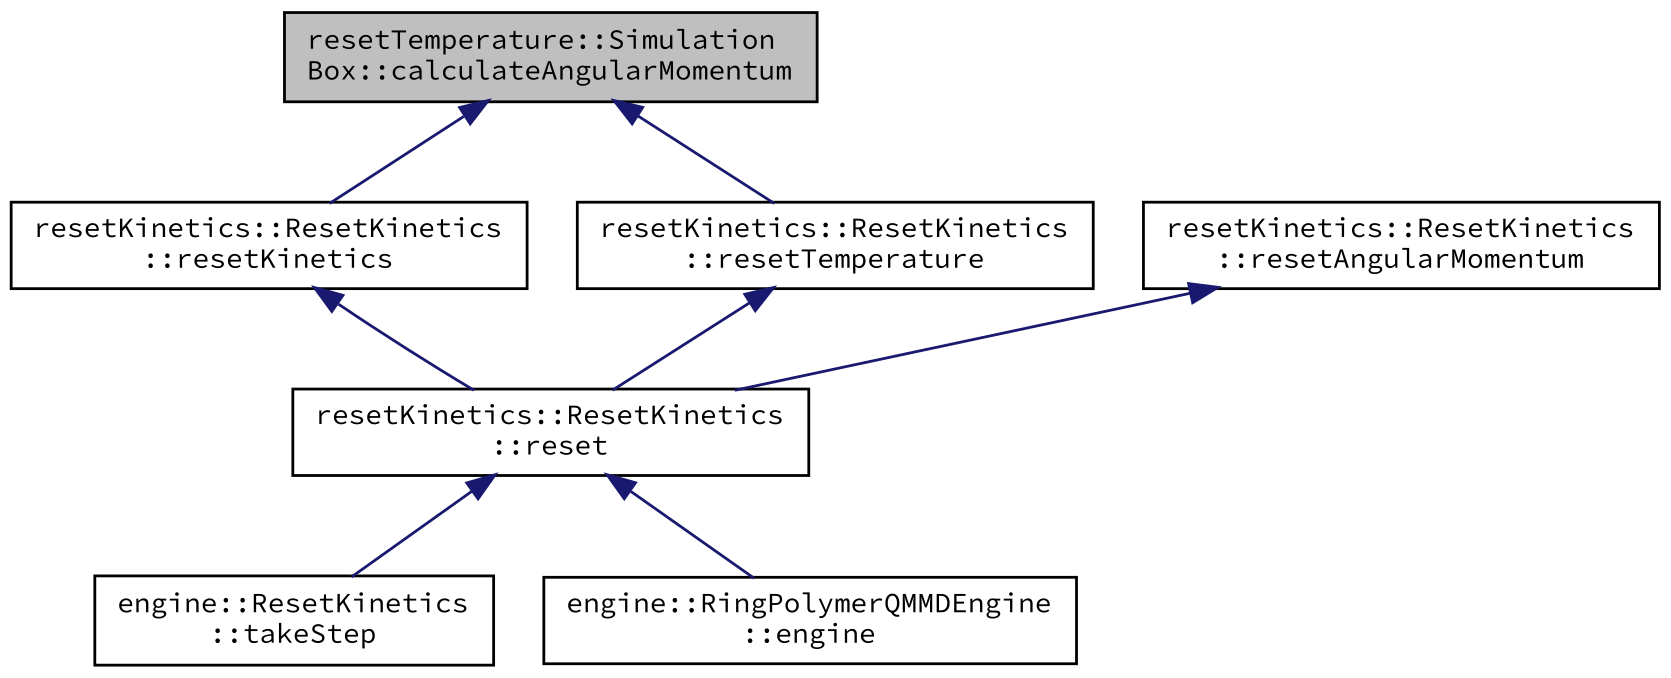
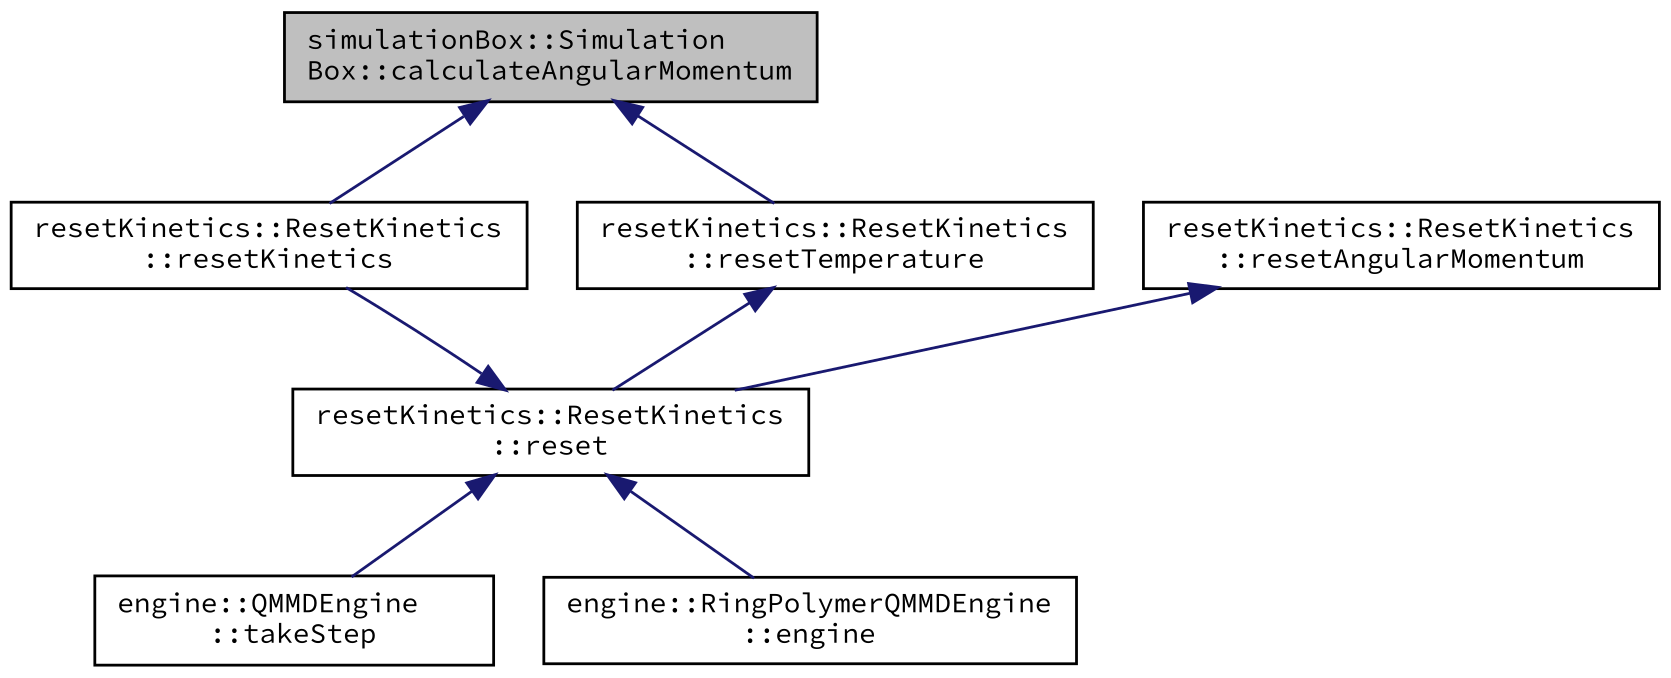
node "resetTemperature::Simulation Box::calculateAngularMomentum": label "resetTemperature::Simulation Box::calculateAngularMomentum" -> "simulationBox::Simulation Box::calculateAngularMomentum"
edge "resetKinetics::ResetKinetics ::reset" -> "resetKinetics::ResetKinetics ::resetKinetics": reversed
node "engine::ResetKinetics ::takeStep": label "engine::ResetKinetics ::takeStep" -> "engine::QMMDEngine ::takeStep"
